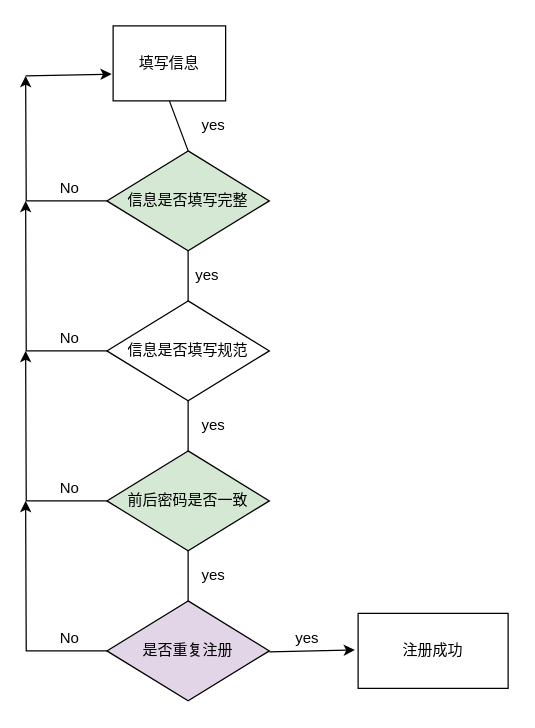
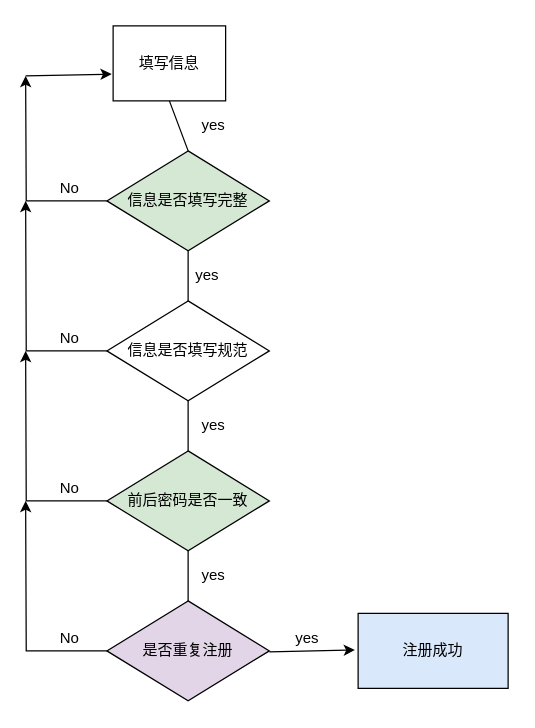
node "注册成功": fillcolor #ffffff -> #dae8fc
